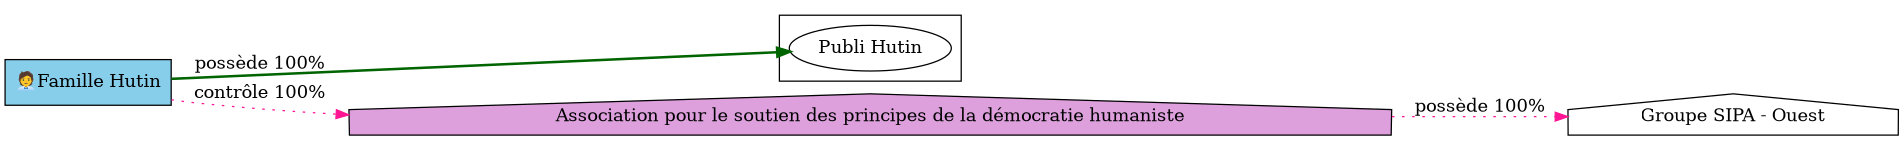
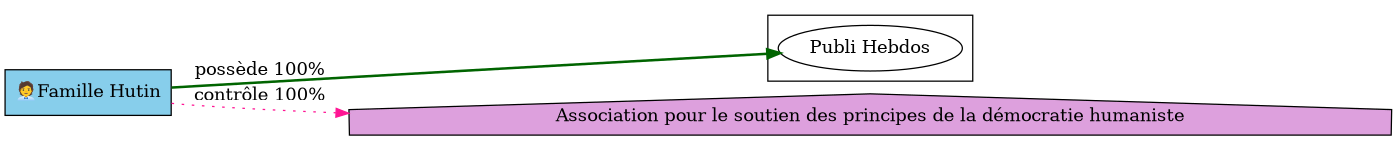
node "Publi Hutin": label "Publi Hutin" -> "Publi Hebdos"
node "Groupe SIPA - Ouest": removed
